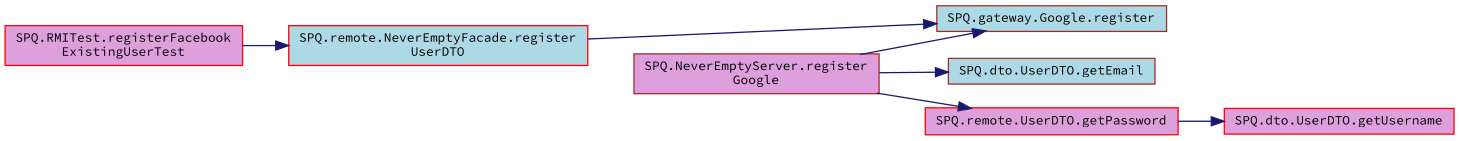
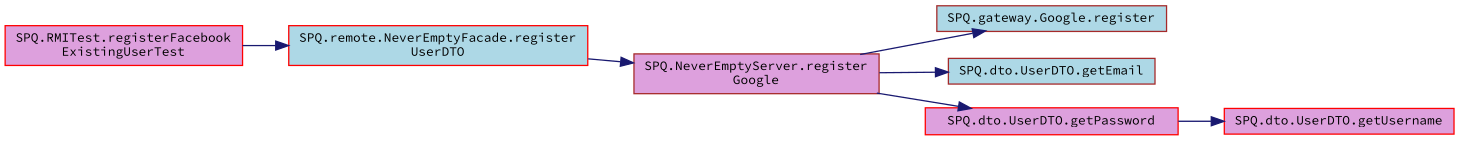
edge "SPQ.remote.NeverEmptyFacade.register UserDTO" -> "SPQ.gateway.Google.register": now "SPQ.remote.NeverEmptyFacade.register UserDTO" -> "SPQ.NeverEmptyServer.register Google"
node "SPQ.remote.UserDTO.getPassword": label "SPQ.remote.UserDTO.getPassword" -> "SPQ.dto.UserDTO.getPassword"
